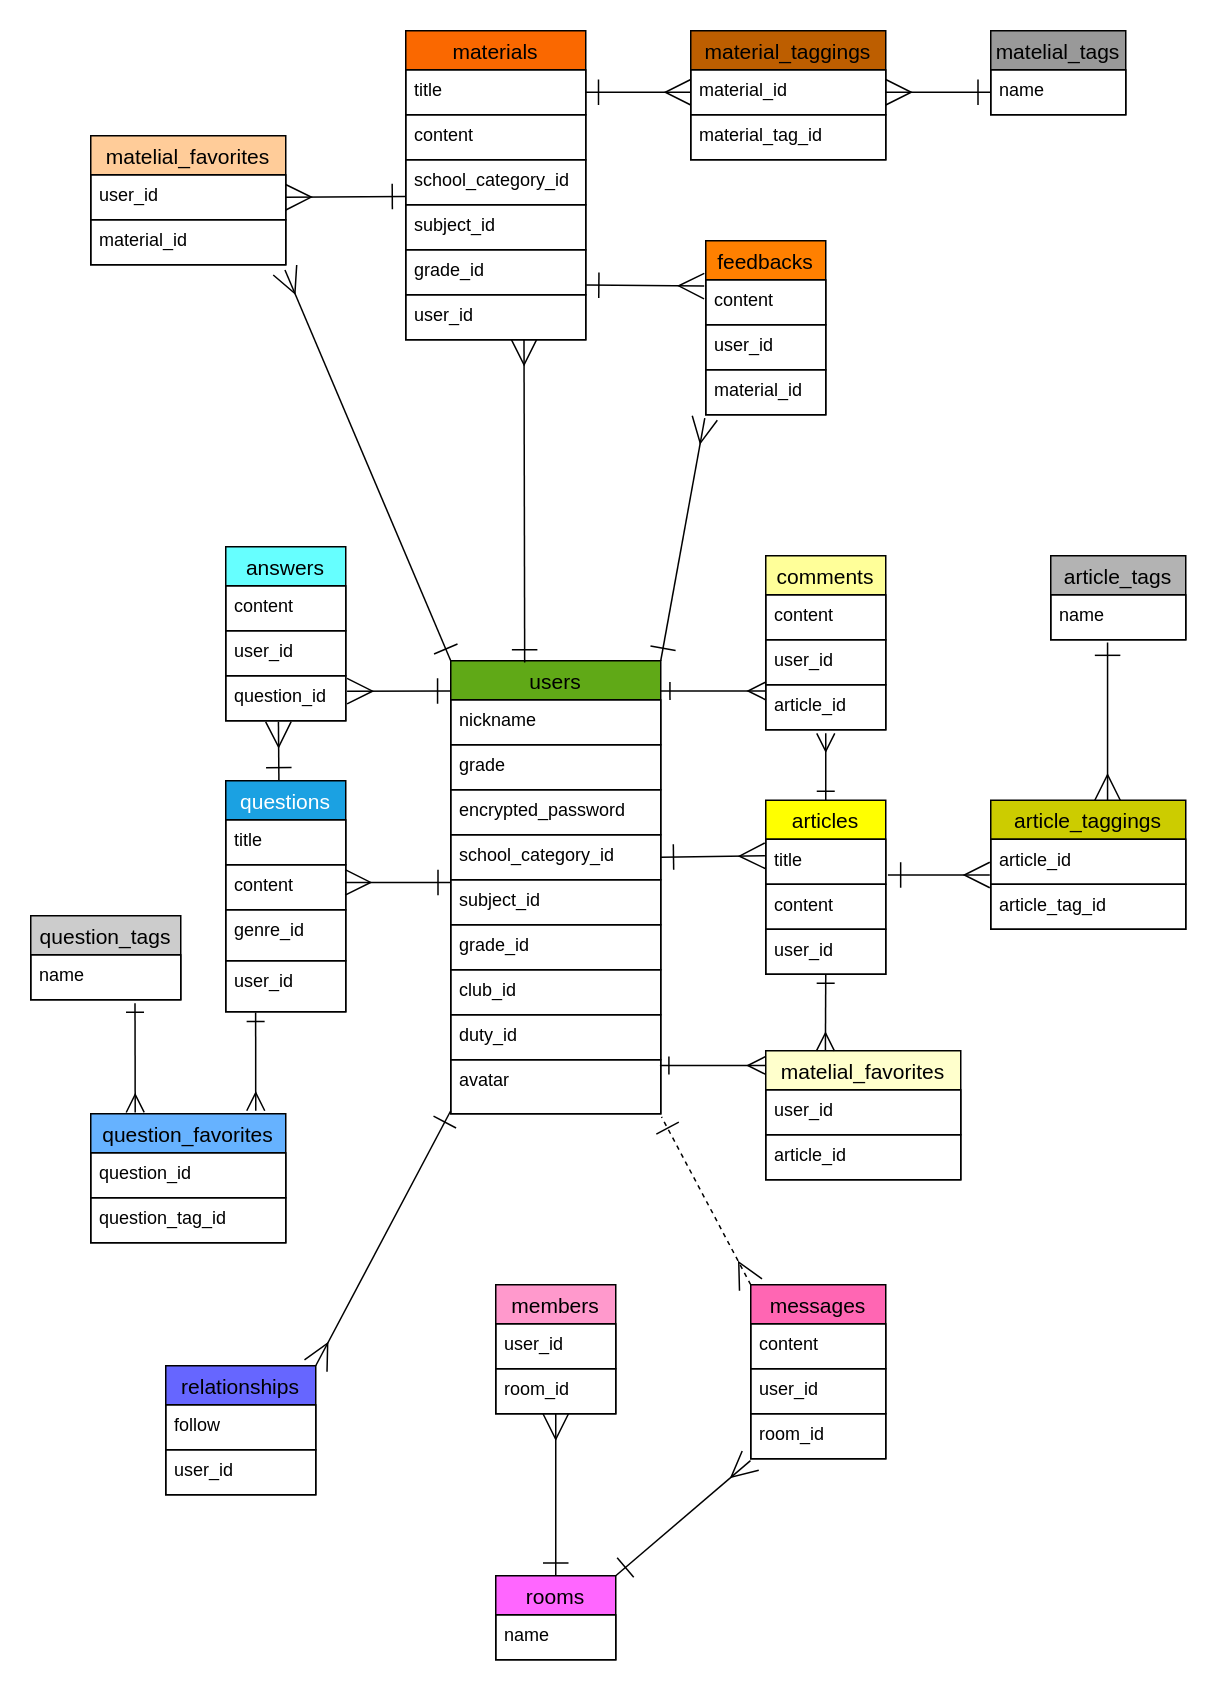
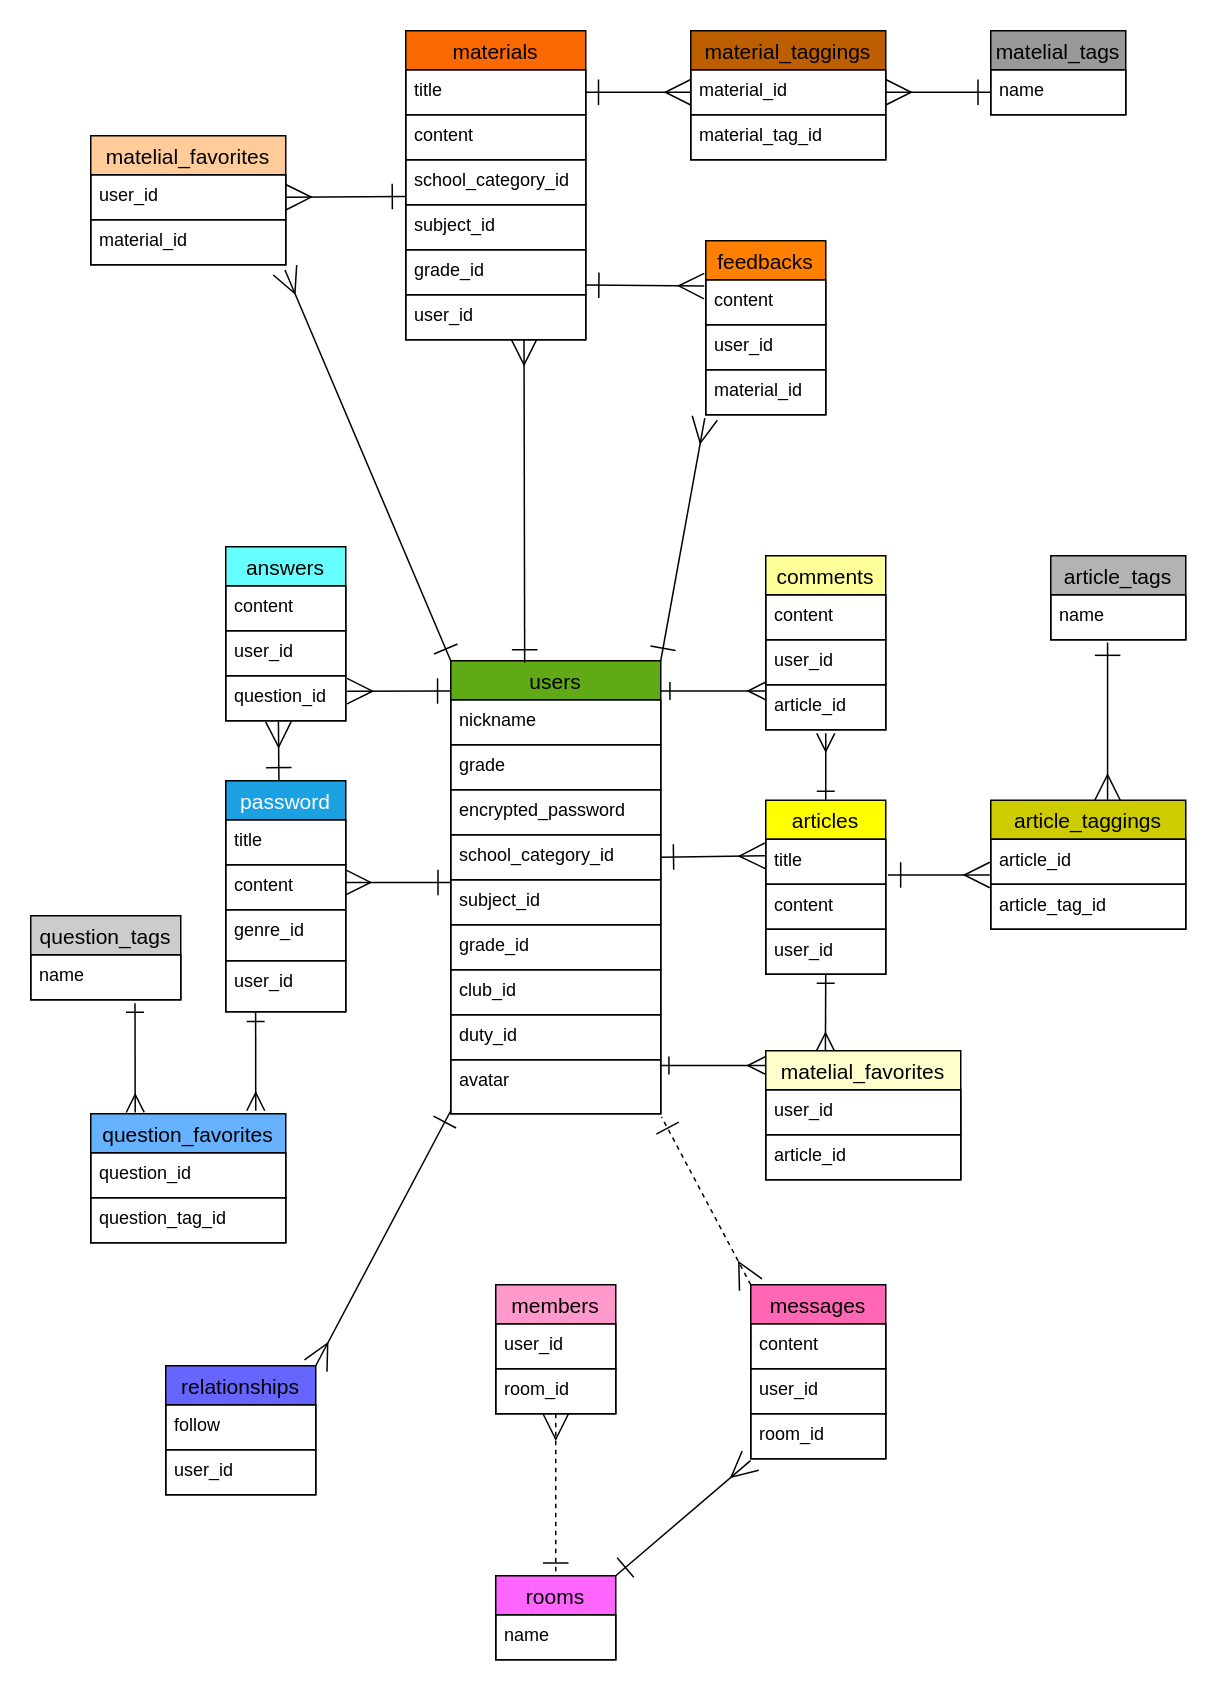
node "questions": label "questions" -> "password"
edge "members" -- "rooms": style solid -> dashed
